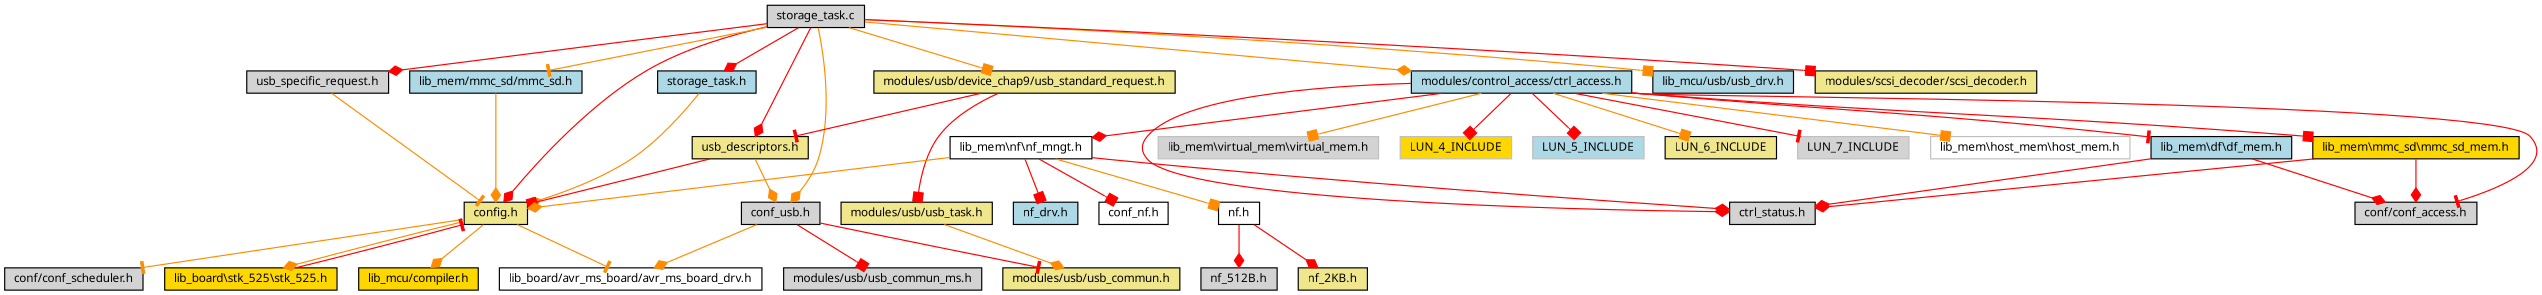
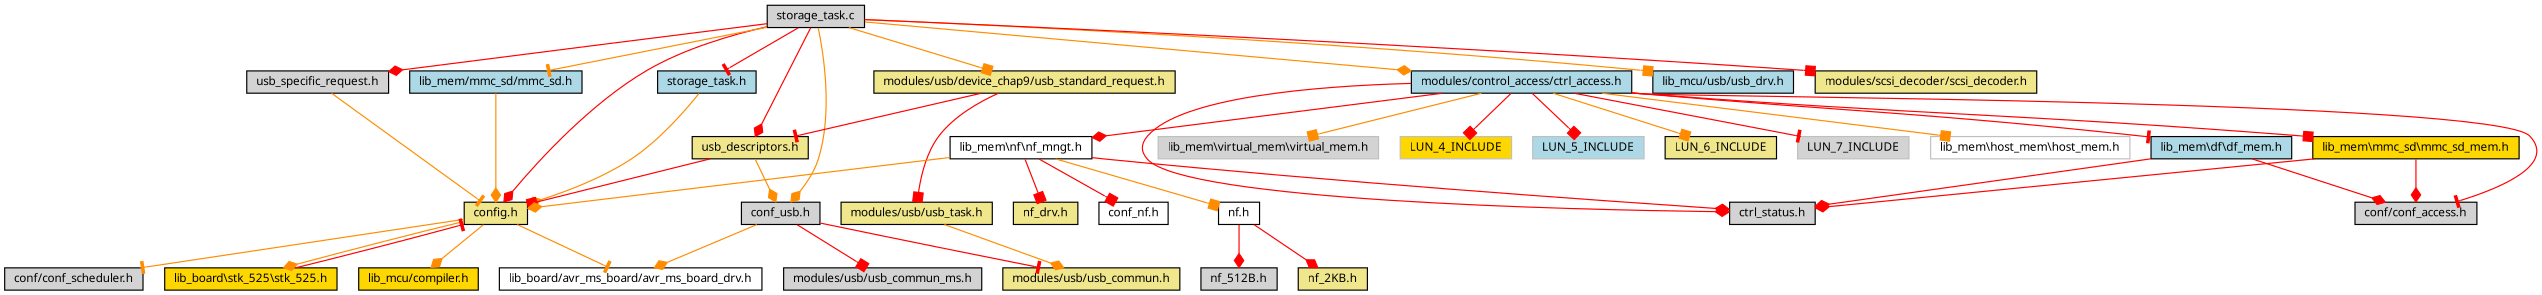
edge "storage_task.c" -> "storage_task.h": arrowhead diamond -> tee
node "nf_drv.h": fillcolor lightblue -> khaki
